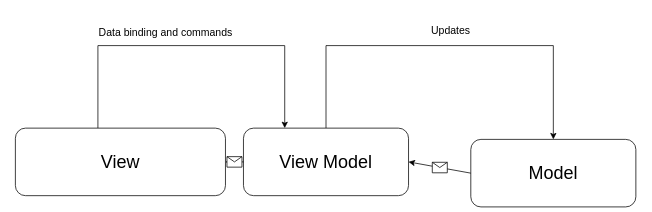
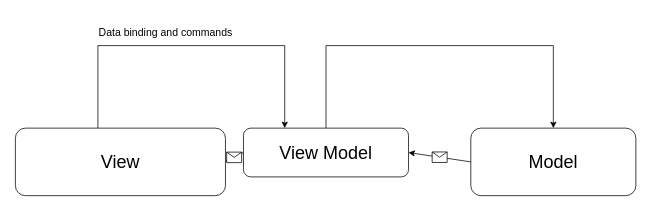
node "Updates": removed
node "View Model": size 165x68 -> 165x49
node "Model": moved (553, 173) -> (553, 162)
